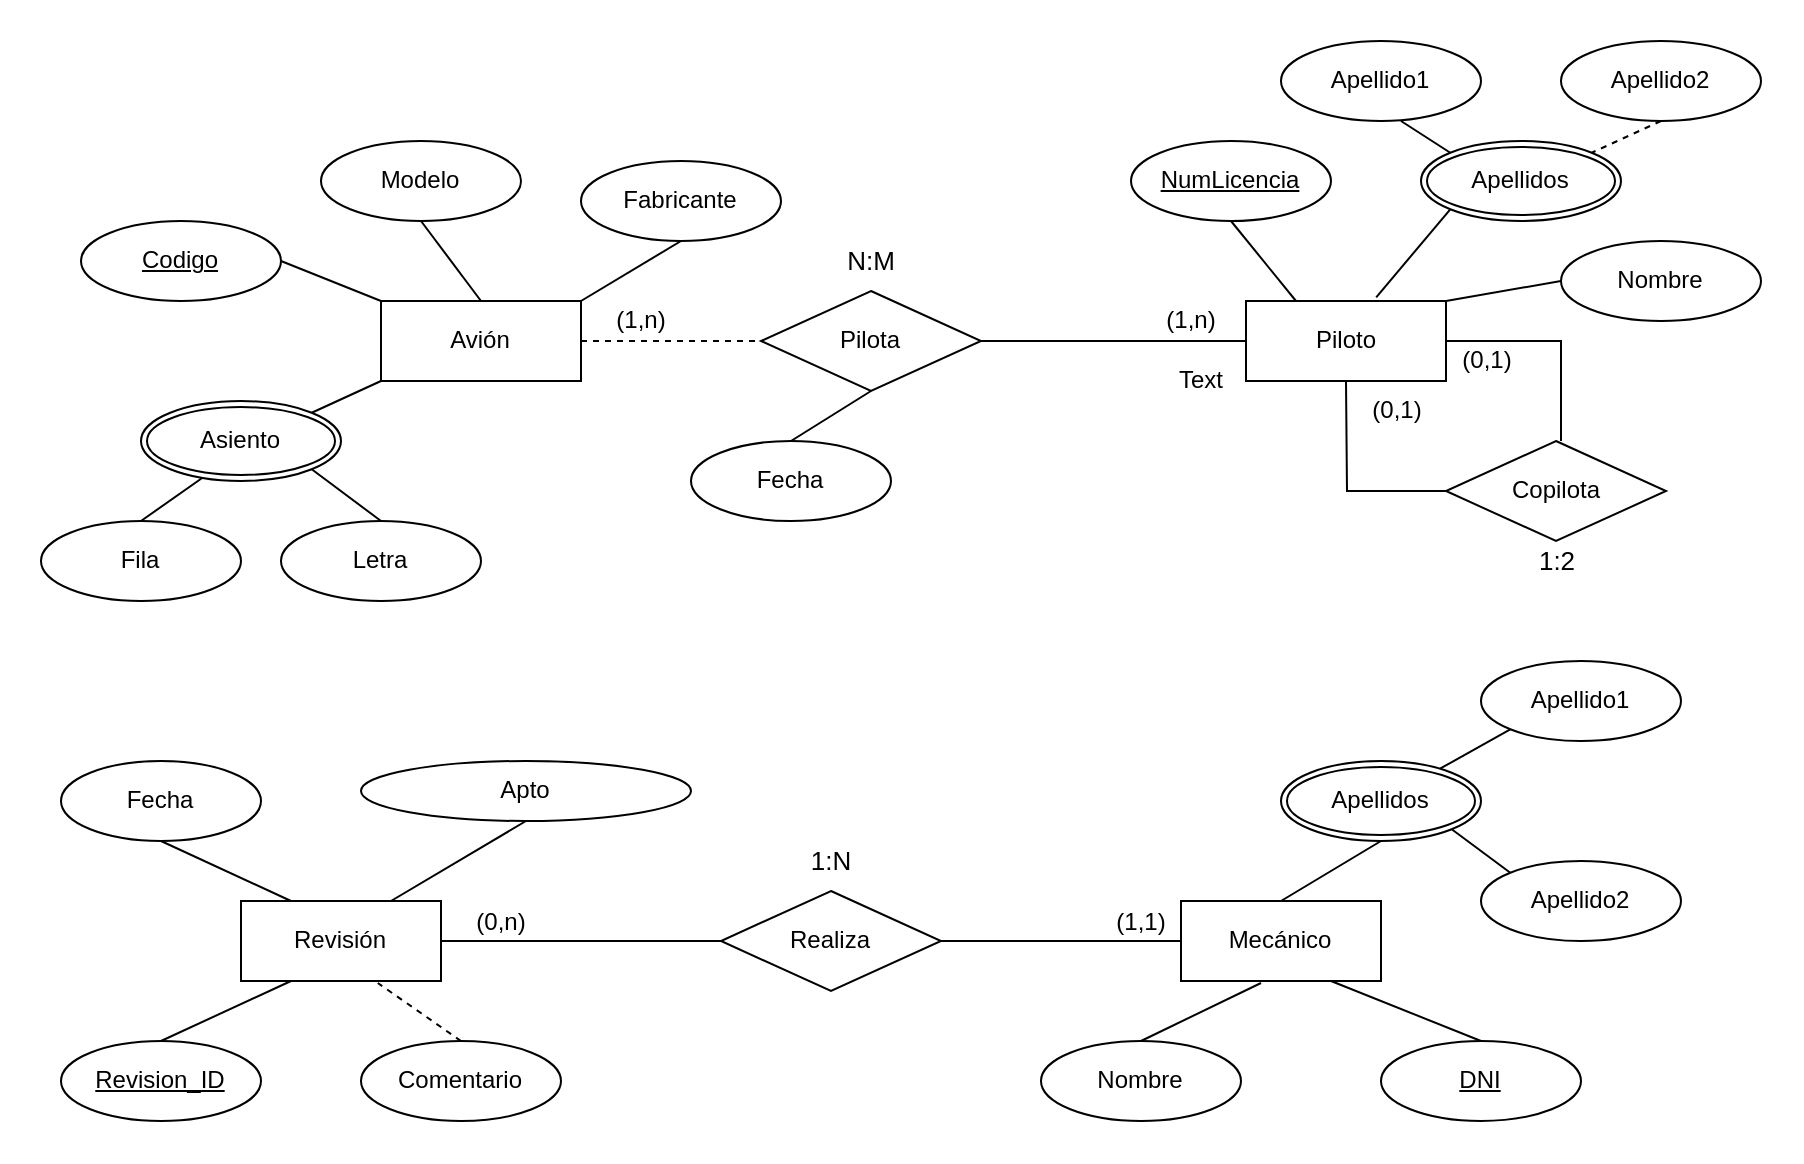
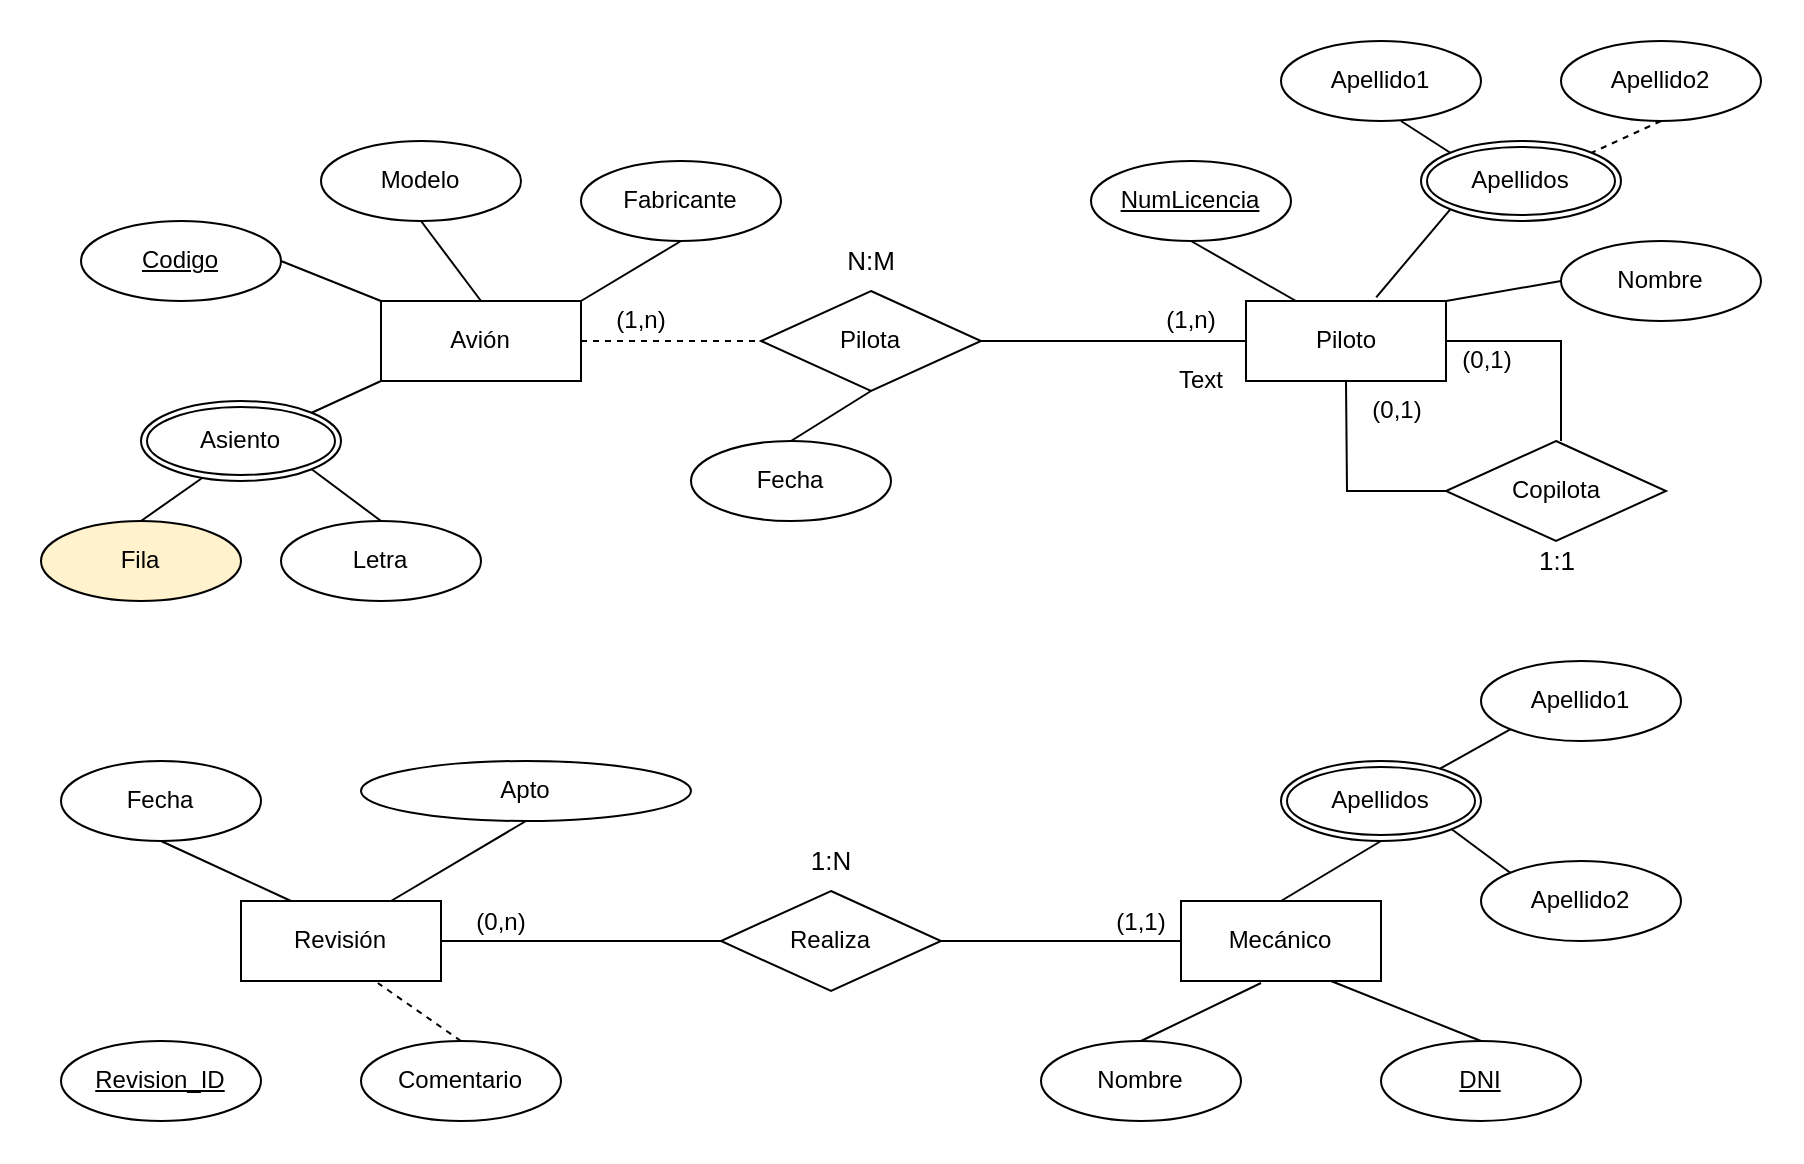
node "NumLicencia": moved (1231, 181) -> (1191, 201)
node "Fila": fillcolor #ffffff -> #fff2cc
node "1:2": label "1:2" -> "1:1"
edge "Revisión" -- "Revision_ID": removed
